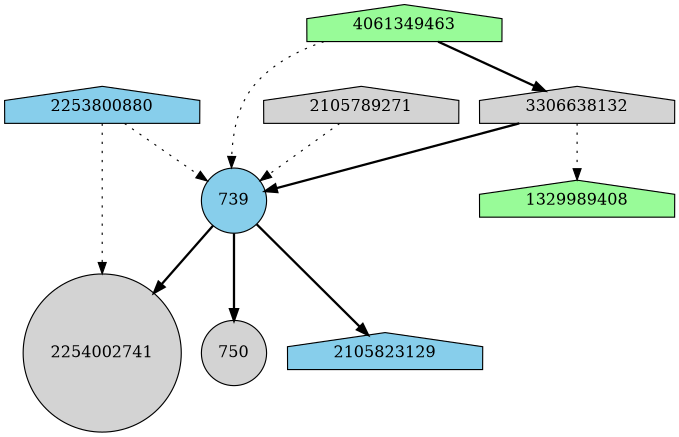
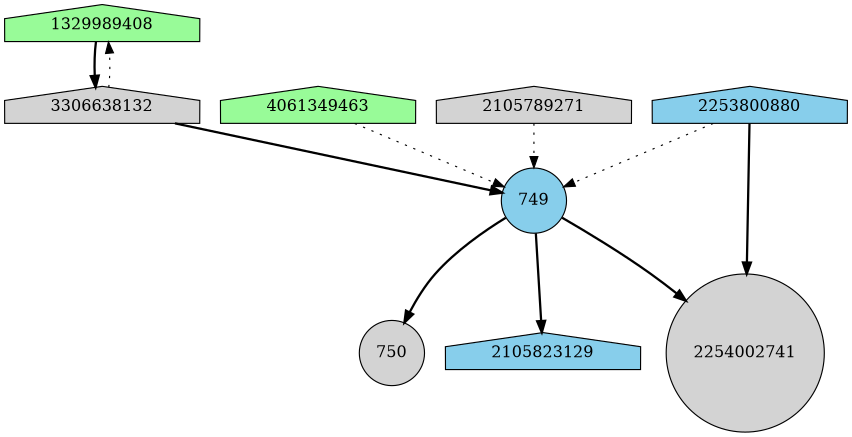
edge "4061349463" -> "3306638132": now "1329989408" -> "3306638132"
edge "2253800880" -> "2254002741": style dotted -> bold
node "739": label "739" -> "749"
